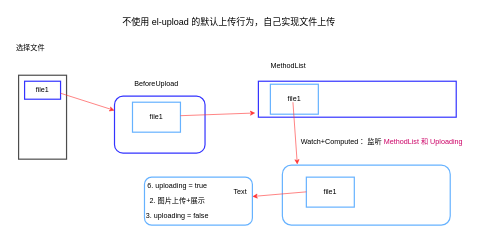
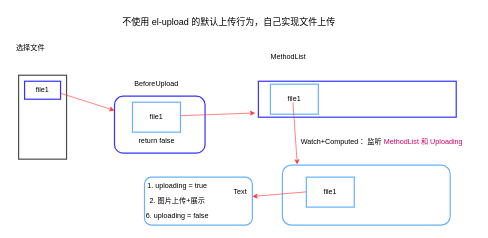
node "MethodList": moved (288, 66) -> (288, 57)
node "return false": added
node "6. uploading = true": label "6. uploading = true" -> "1. uploading = true"
node "3. uploading = false": label "3. uploading = false" -> "6. uploading = false"
